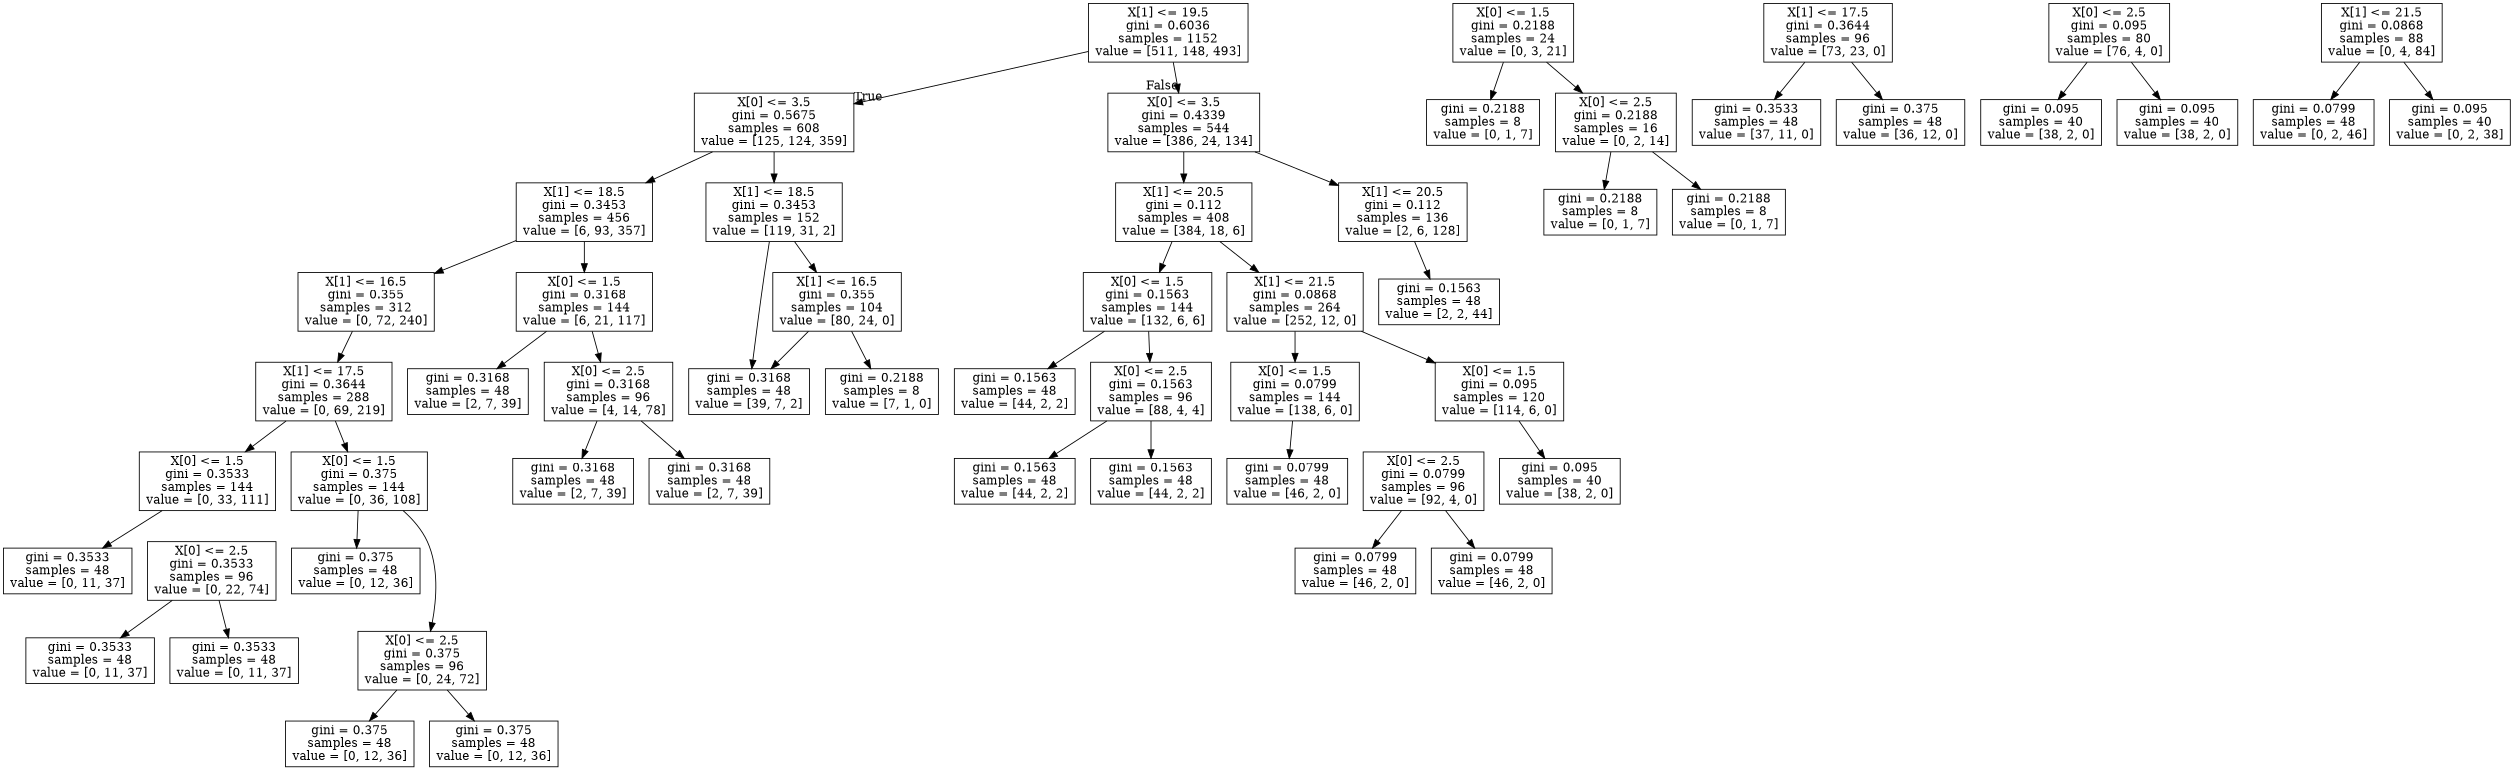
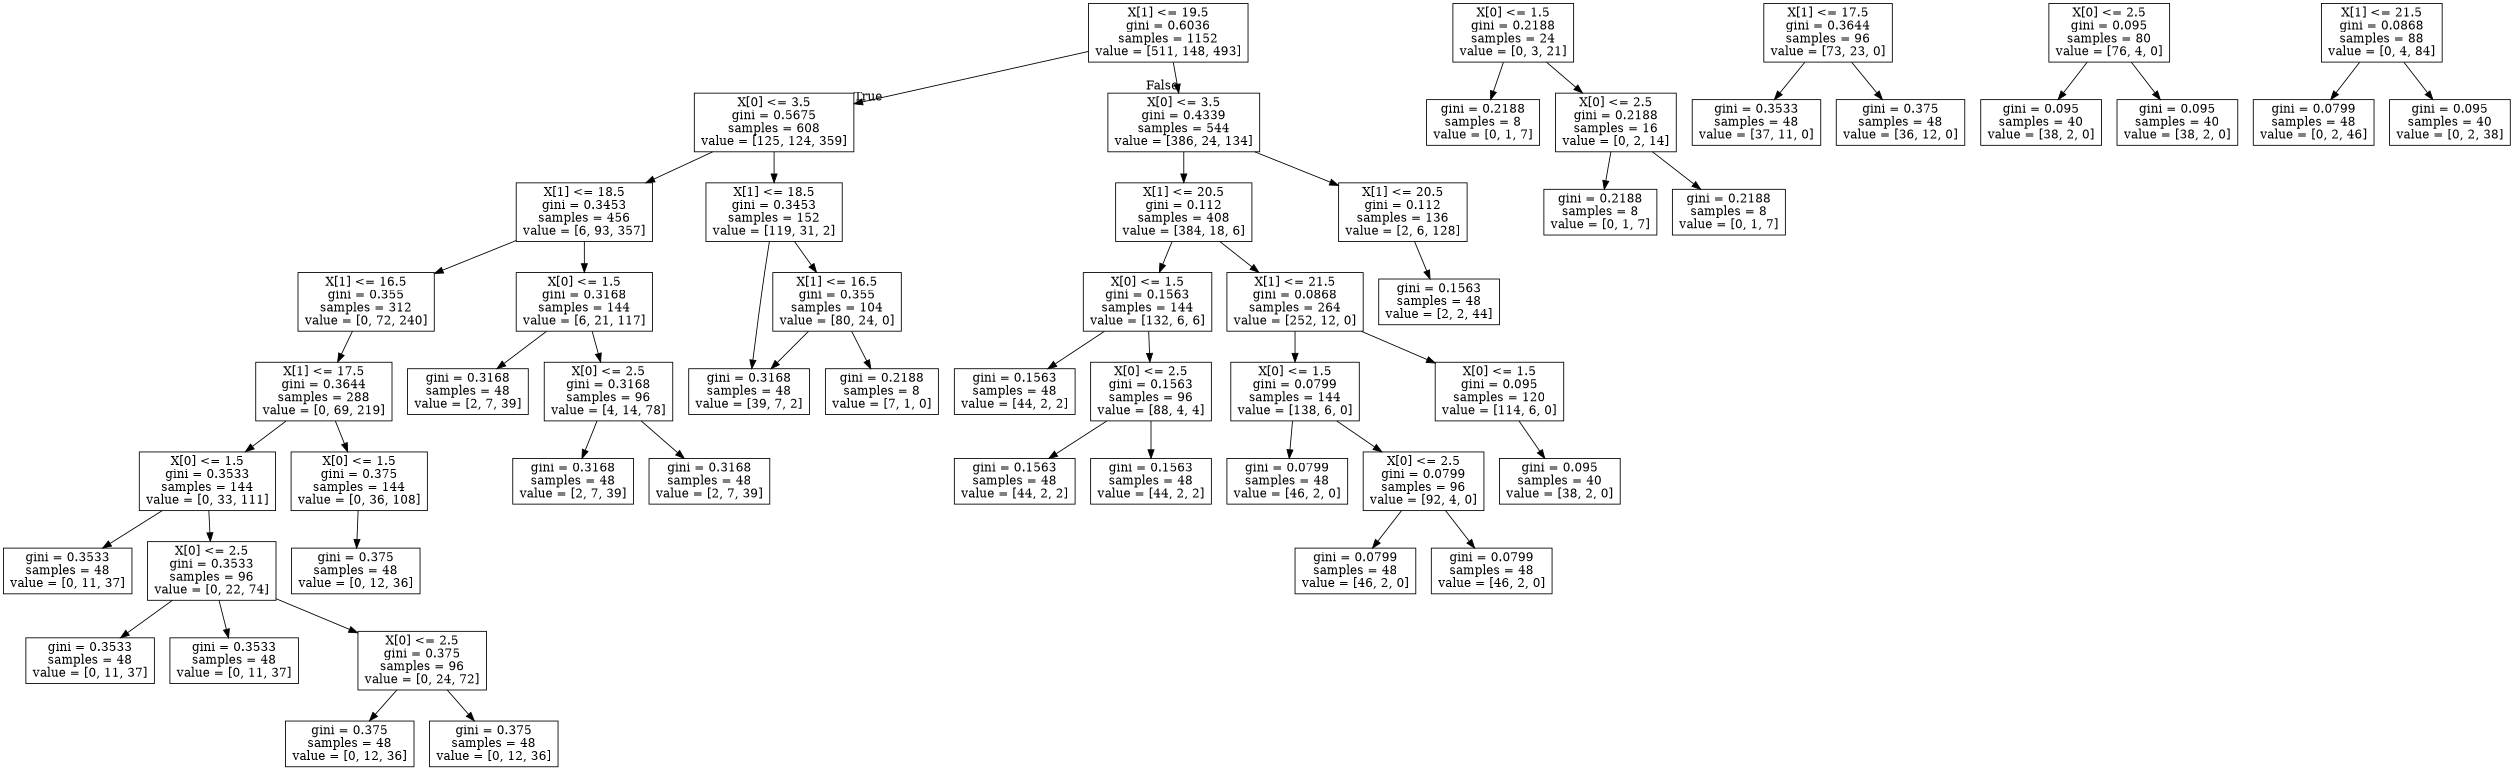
edge "X[0] <= 1.5 gini = 0.0799 samples = 144 value = [138, 6, 0]" -> "X[0] <= 2.5 gini = 0.0799 samples = 96 value = [92, 4, 0]": added
edge "X[0] <= 1.5 gini = 0.3533 samples = 144 value = [0, 33, 111]" -> "X[0] <= 2.5 gini = 0.3533 samples = 96 value = [0, 22, 74]": added
edge "X[0] <= 1.5 gini = 0.375 samples = 144 value = [0, 36, 108]" -> "X[0] <= 2.5 gini = 0.375 samples = 96 value = [0, 24, 72]": now "X[0] <= 2.5 gini = 0.3533 samples = 96 value = [0, 22, 74]" -> "X[0] <= 2.5 gini = 0.375 samples = 96 value = [0, 24, 72]"
